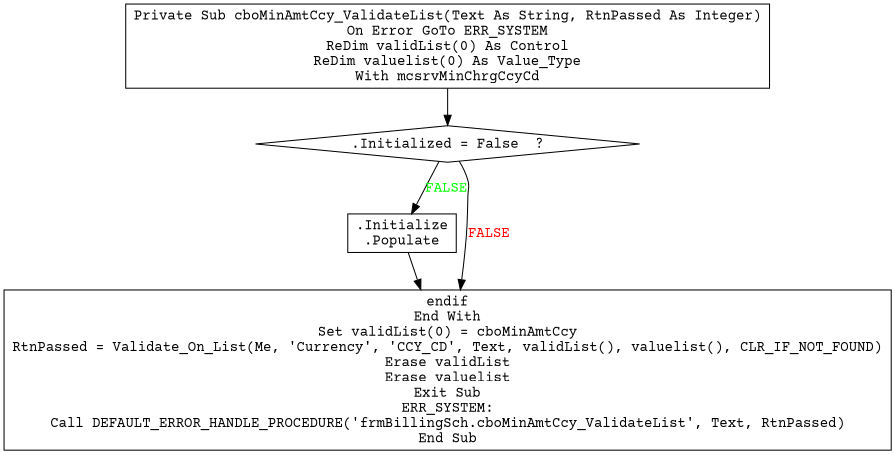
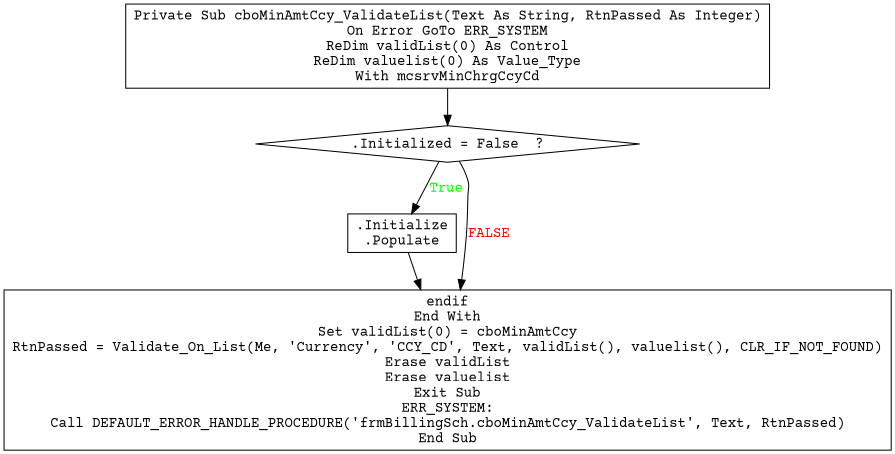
edge ".Initialized = False  ?" -> ".Initialize .Populate": label "FALSE" -> "True"
